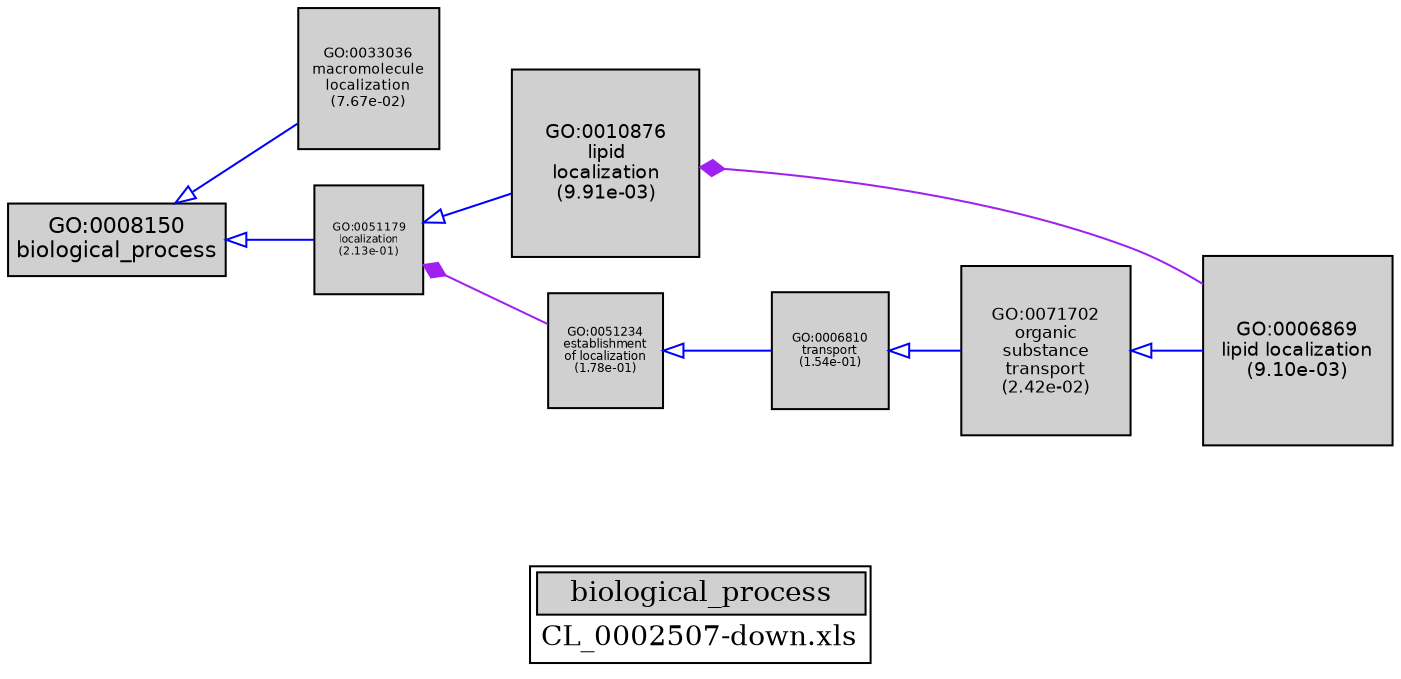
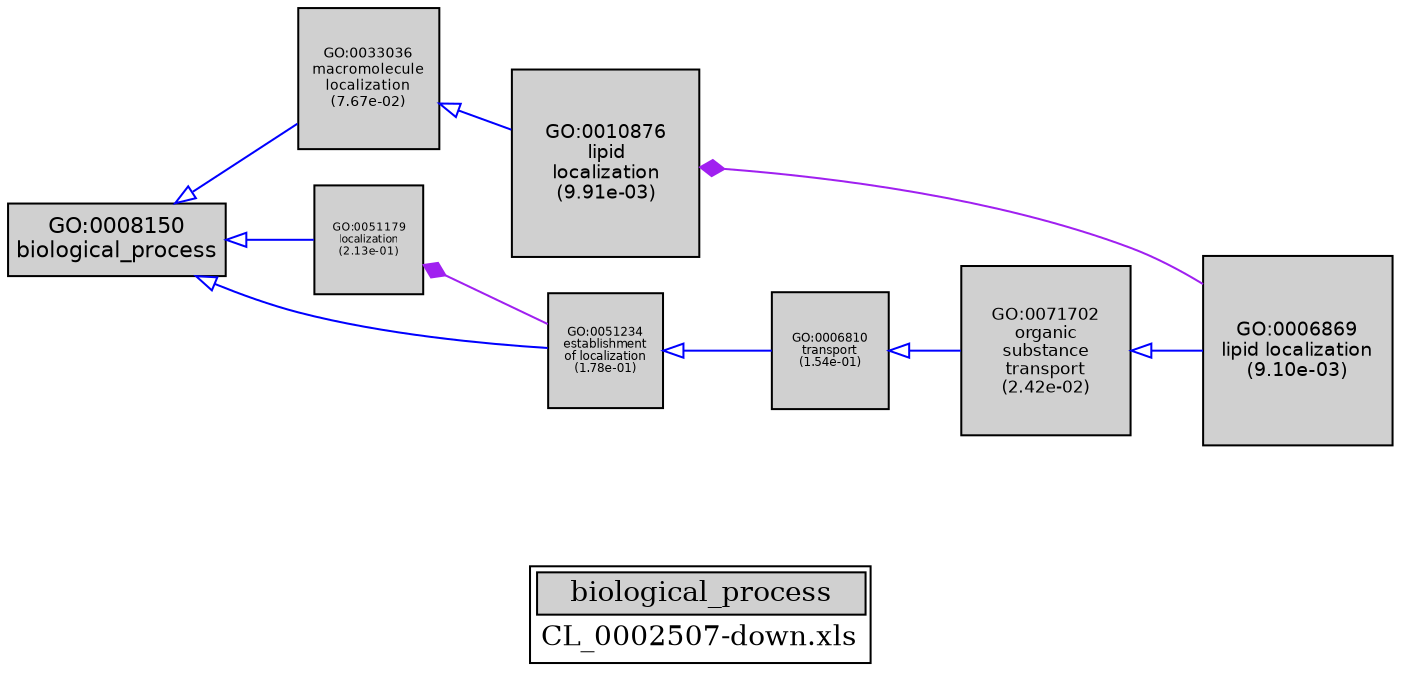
edge "GO:0010876" -> "GO:0051179": now "GO:0010876" -> "GO:0033036"
edge "GO:0051234" -> "GO:0008150": added
